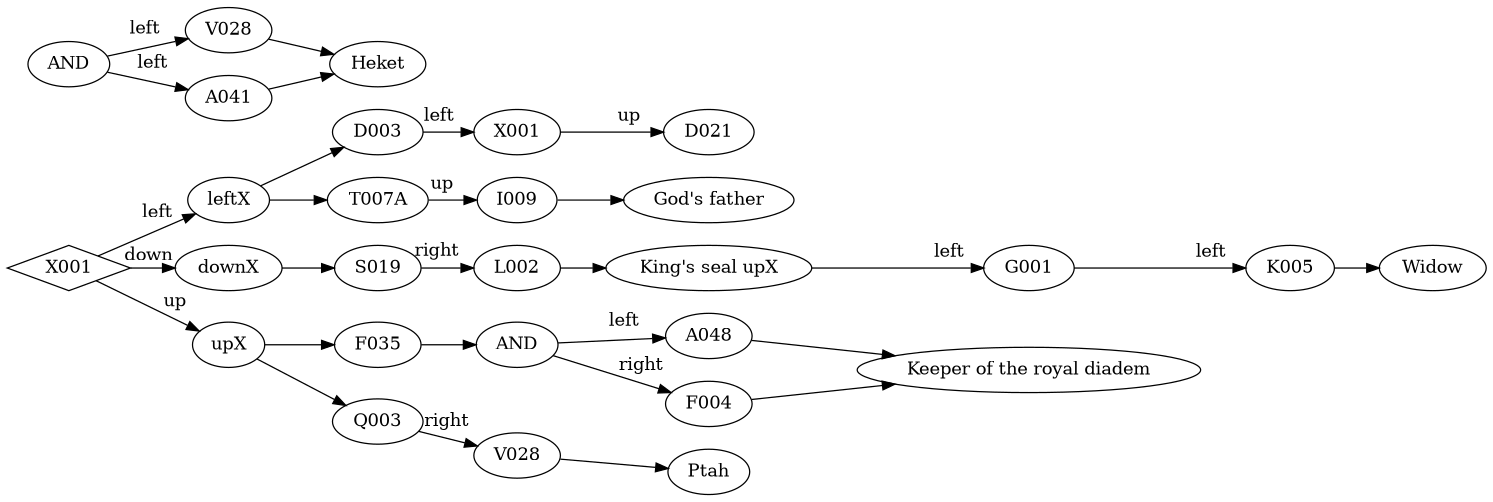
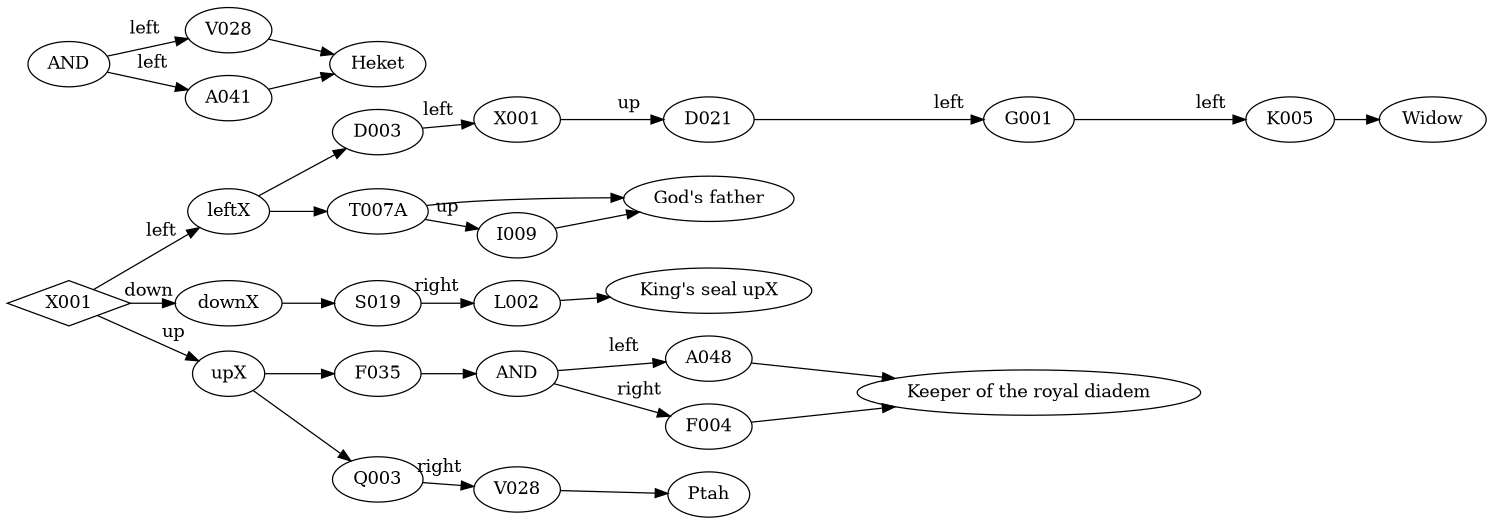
edge "T007A" -> "God's father": added
edge "King's seal upX" -> "G001": now "D021" -> "G001"
